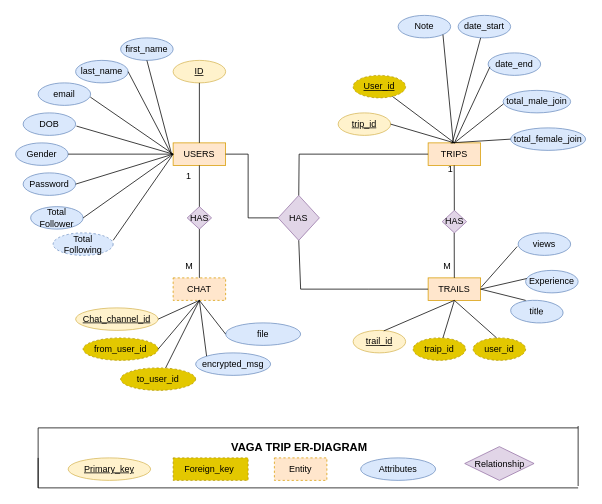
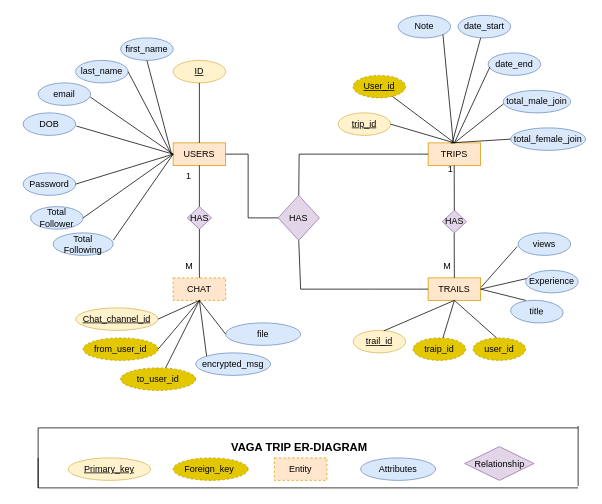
node "Gender": removed
edge "Gender" -- "USERS": removed
node "Total Following": style dashed -> solid
node "Foreign_key": shape rectangle -> ellipse
